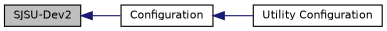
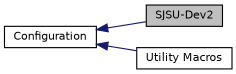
edge "Configuration" -> "SJSU-Dev2": reversed
node "Utility Configuration": label "Utility Configuration" -> "Utility Macros"
